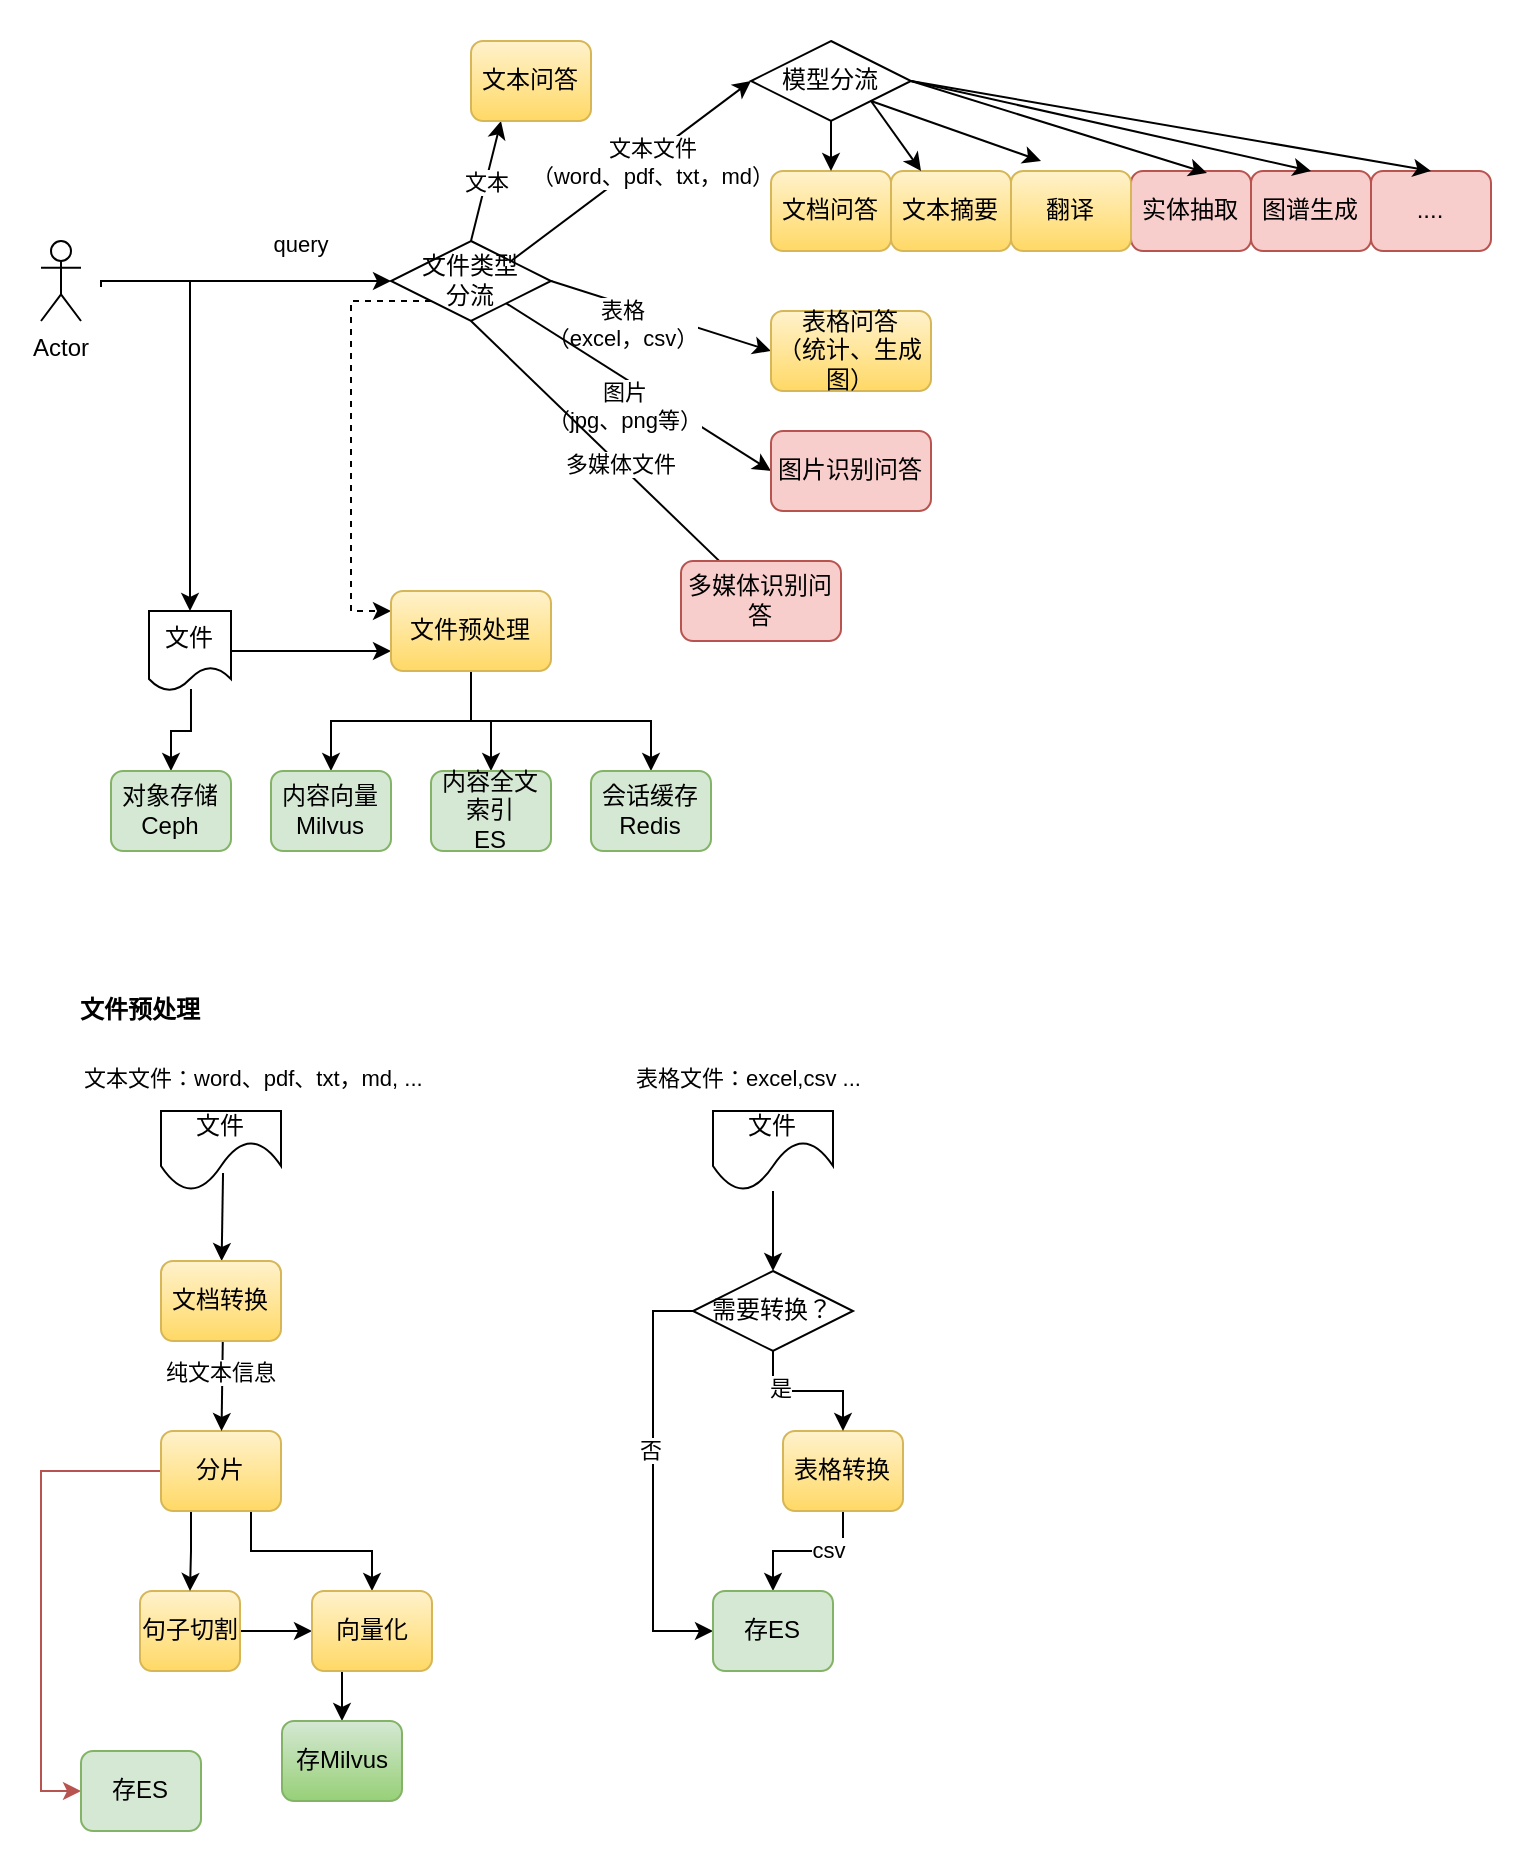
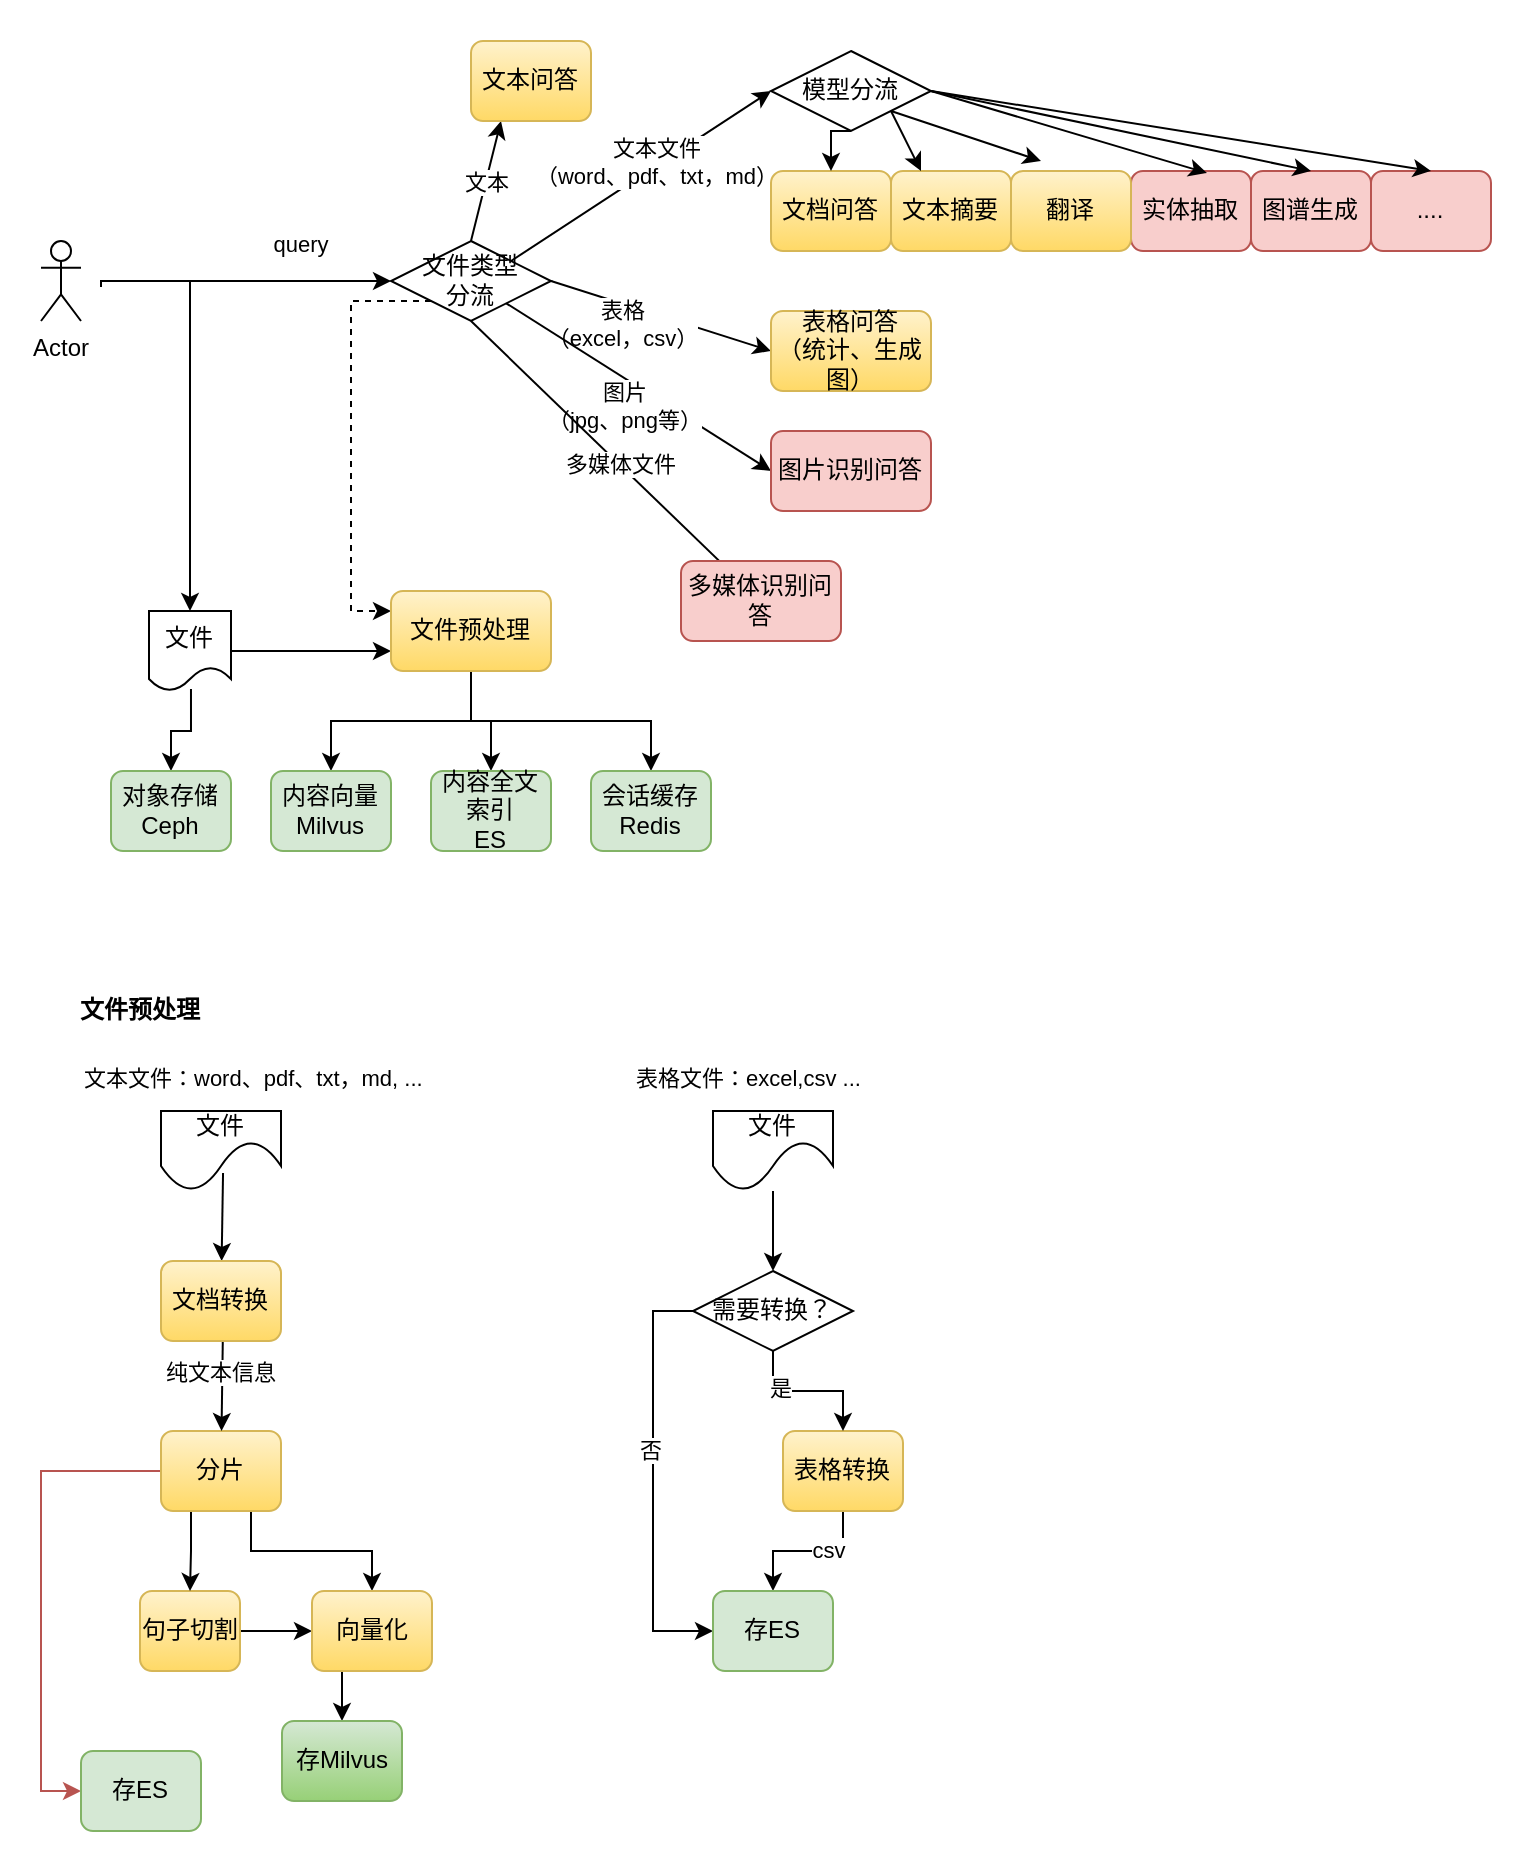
node "模型分流": moved (831, 81) -> (851, 91)
